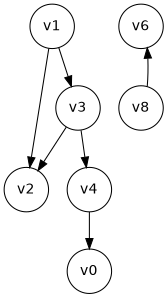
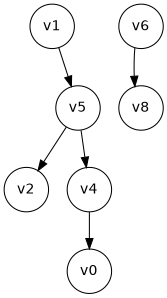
edge "v8" -> "v6": reversed
edge "v1" -> "v2": removed
node "v3": label "v3" -> "v5"
